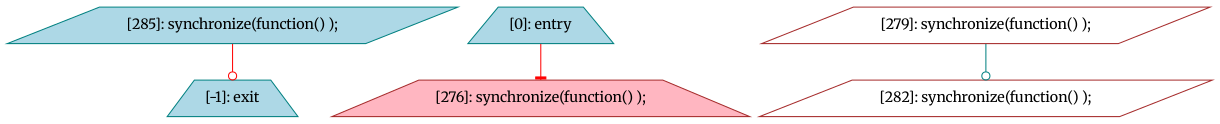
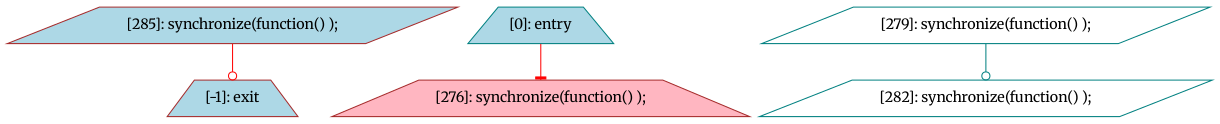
node "[285]: synchronize(function() );": color teal -> brown
node "[279]: synchronize(function() );": color brown -> teal
node "[-1]: exit": color teal -> brown
node "[282]: synchronize(function() );": color brown -> teal
